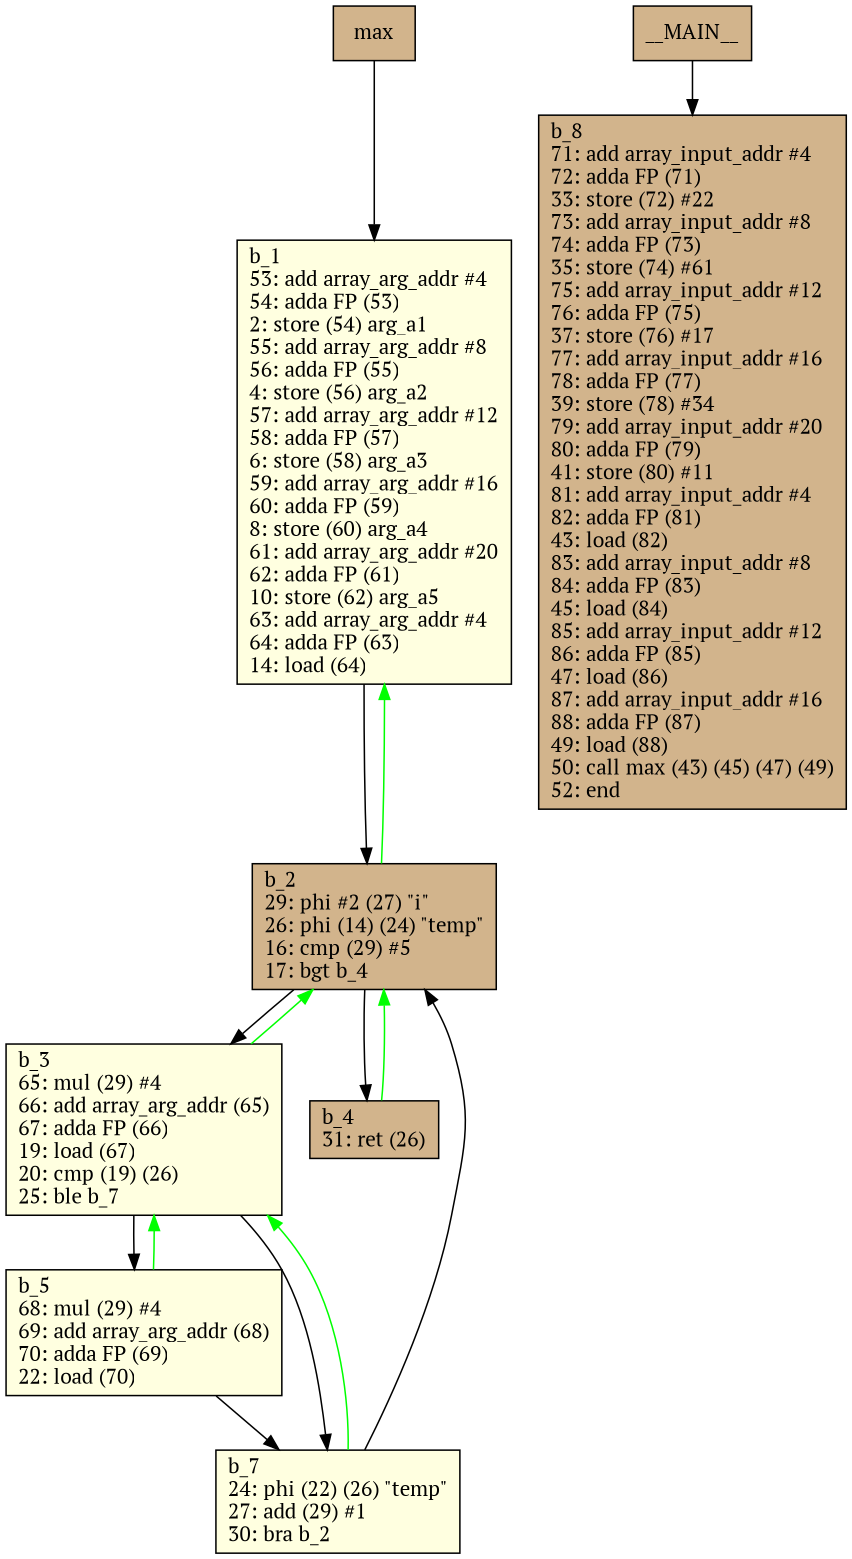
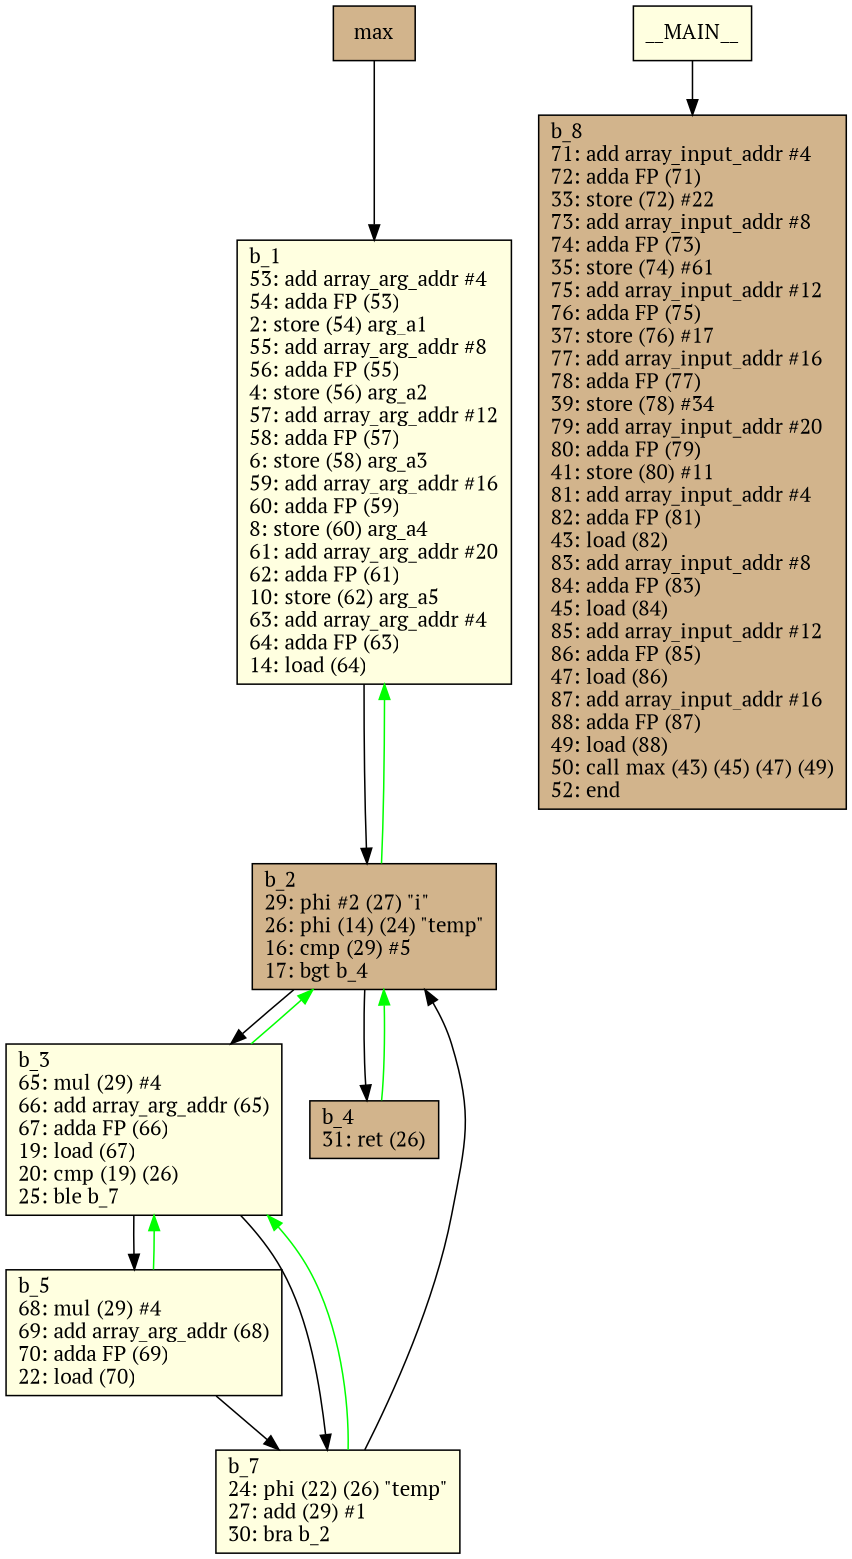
node "__MAIN__": fillcolor tan -> lightyellow
